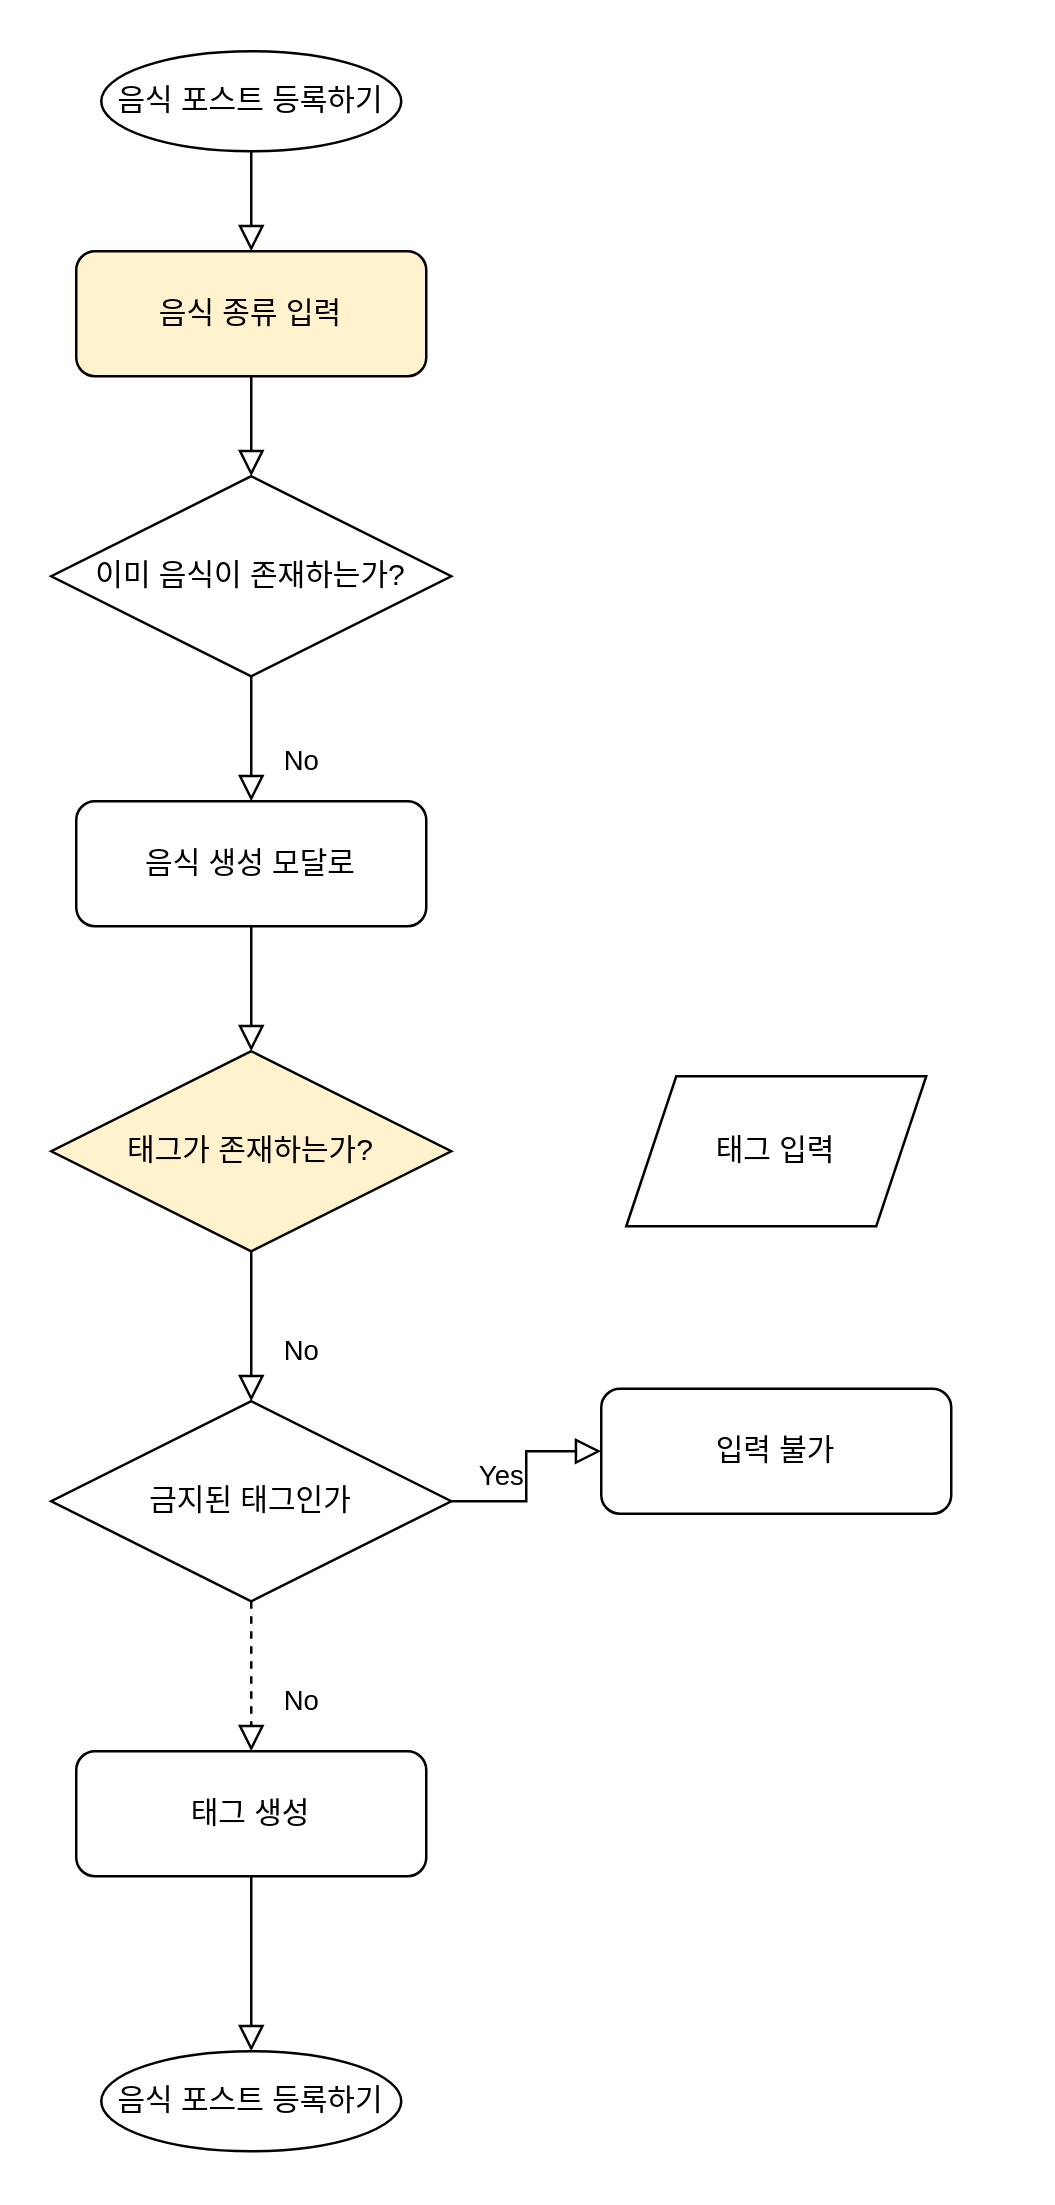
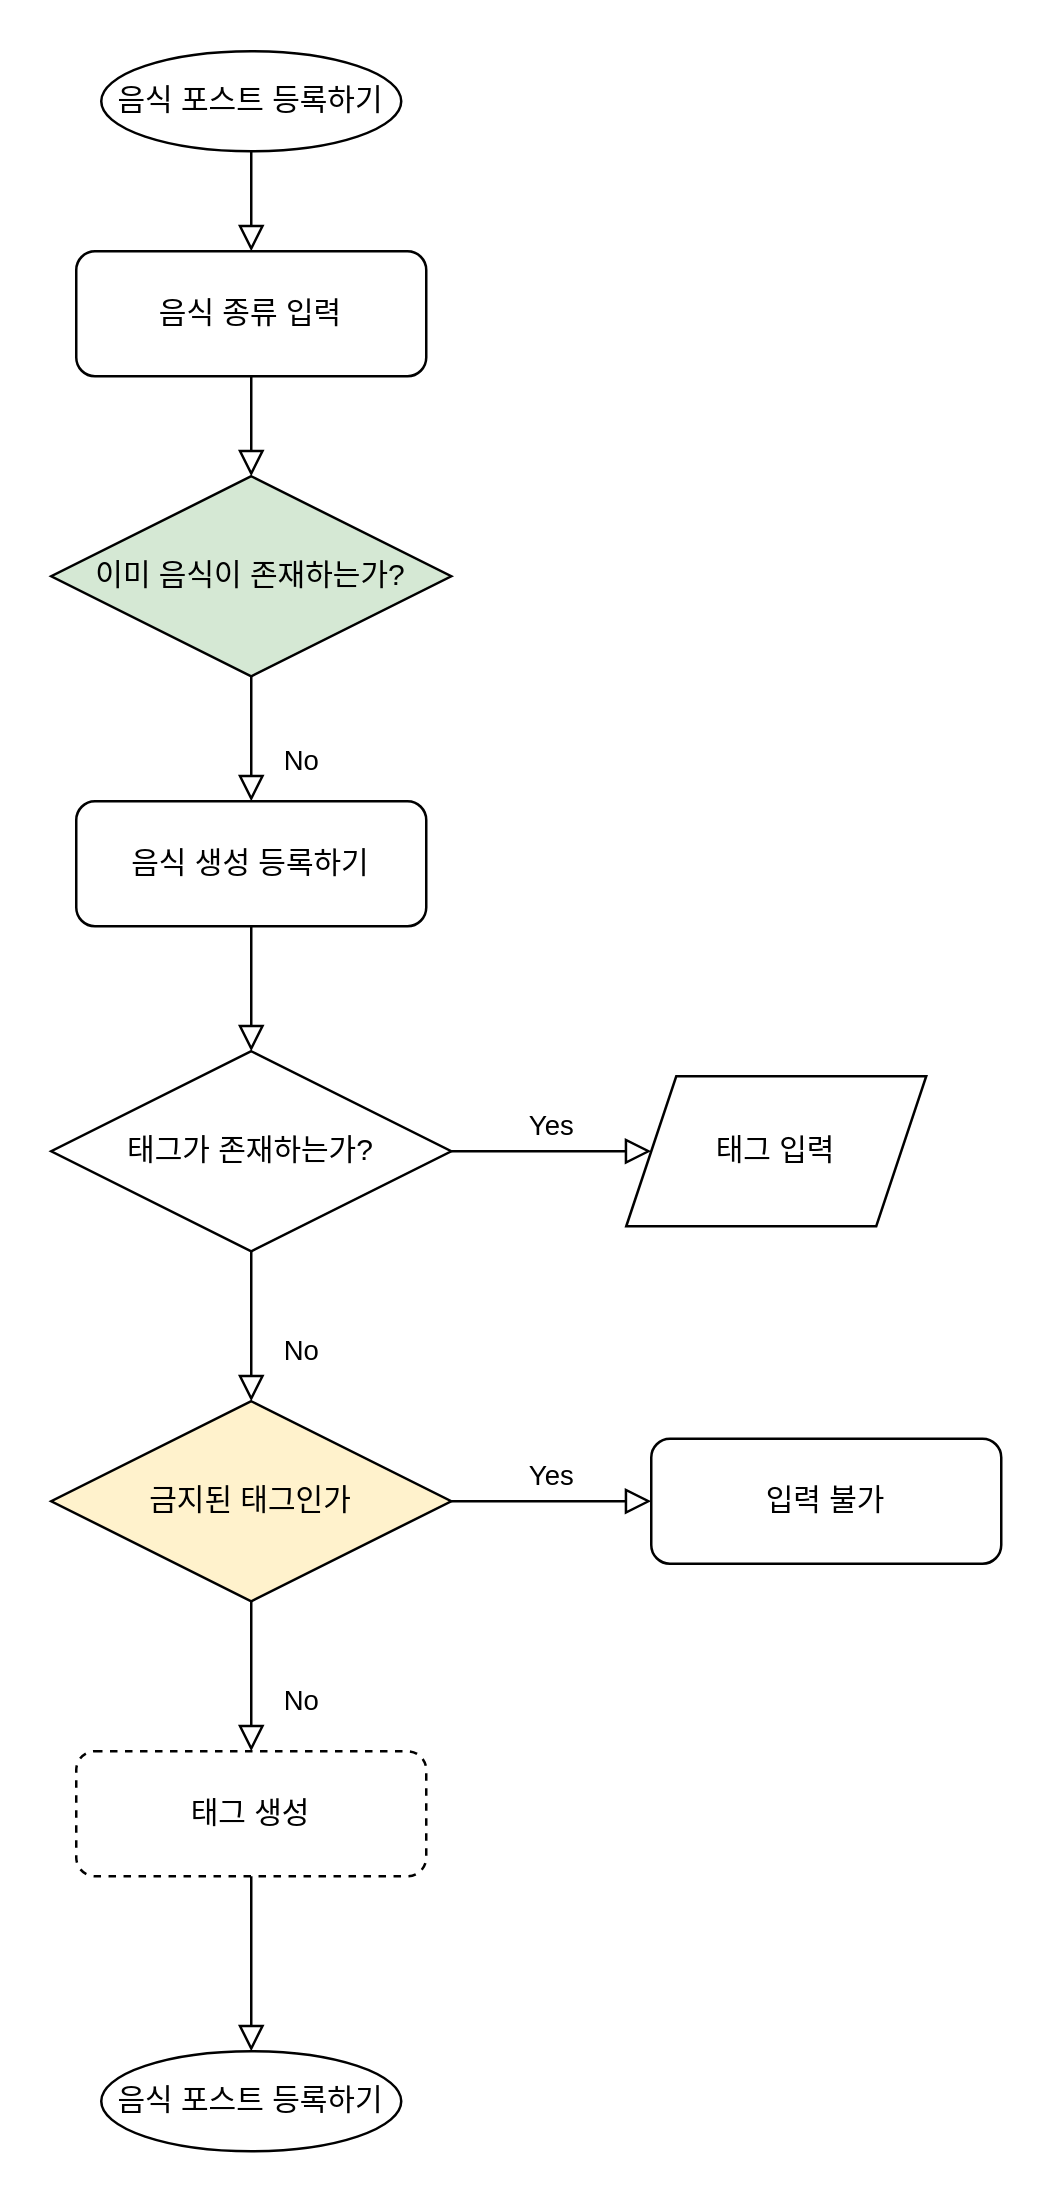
node "음식 종류 입력": fillcolor #fff2cc -> #ffffff
node "이미 음식이 존재하는가?": fillcolor #ffffff -> #d5e8d4
node "음식 생성 모달로": label "음식 생성 모달로" -> "음식 생성 등록하기"
node "태그가 존재하는가?": fillcolor #fff2cc -> #ffffff
edge "태그가 존재하는가?" -> "태그 입력": added, label "Yes"
node "입력 불가": moved (776, 1451) -> (826, 1501)
node "금지된 태그인가": fillcolor #ffffff -> #fff2cc
edge "금지된 태그인가" -> "태그 생성": style dashed -> solid
node "태그 생성": style solid -> dashed
